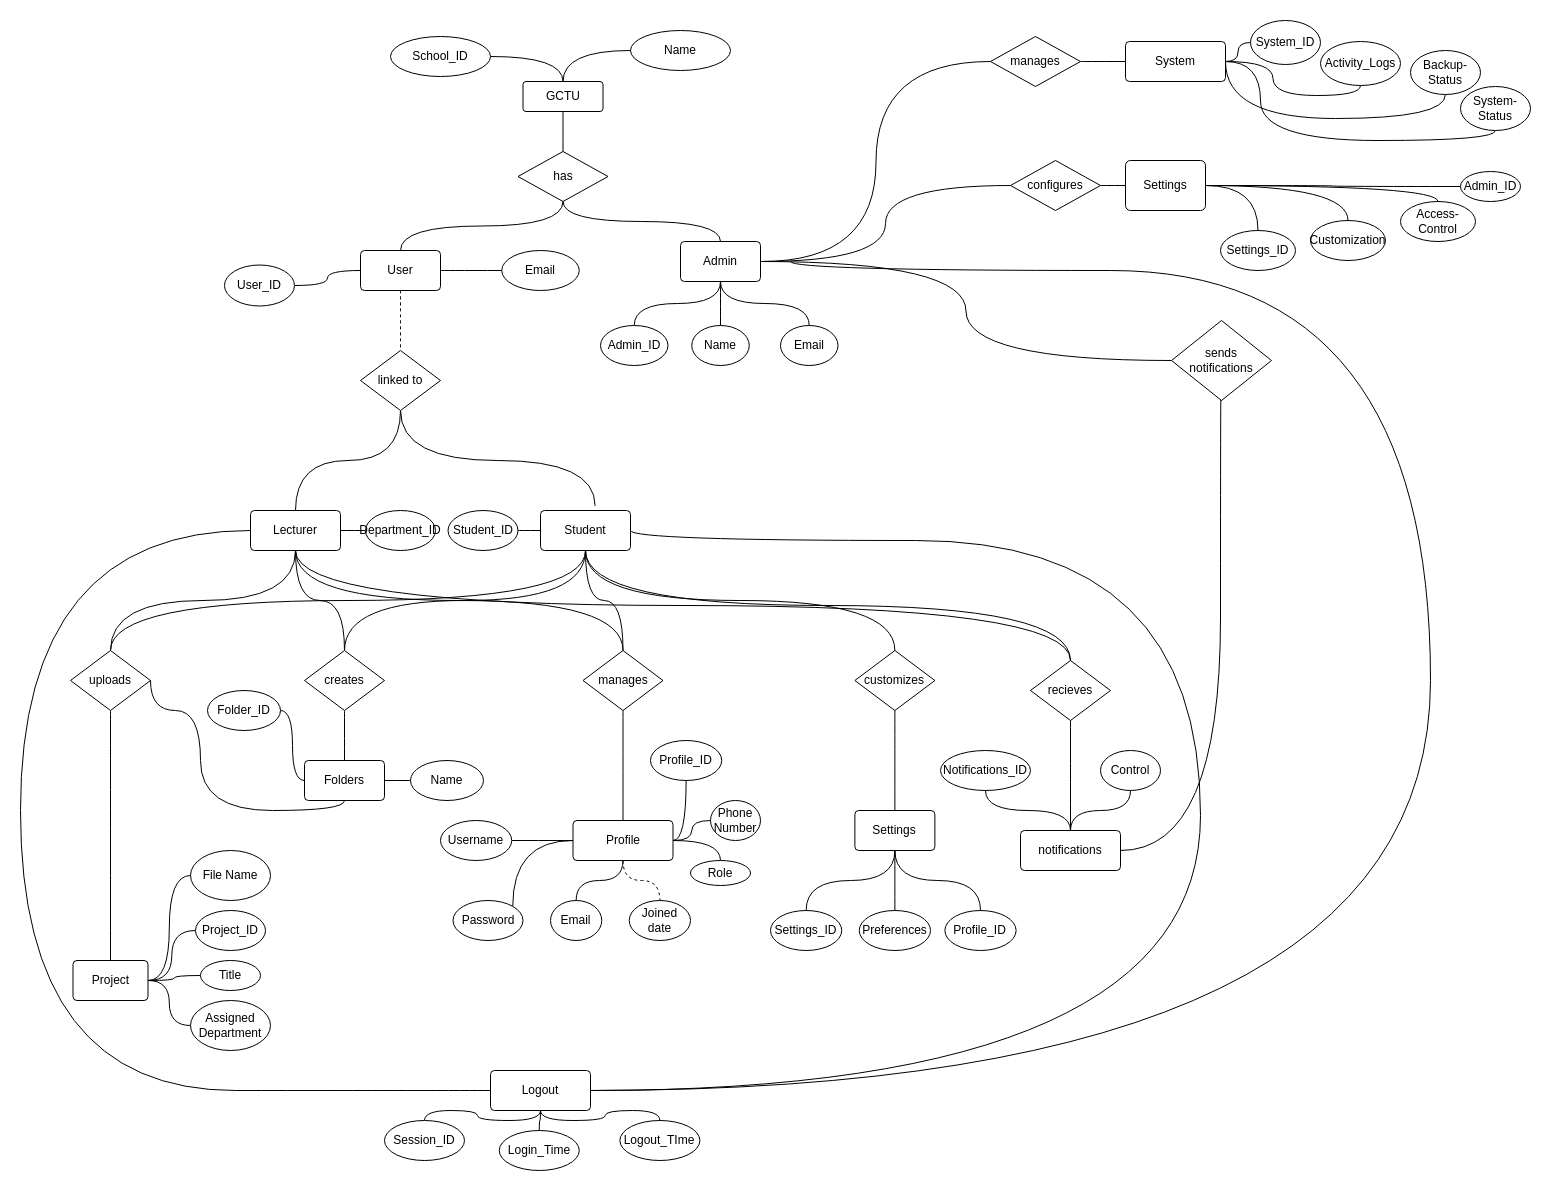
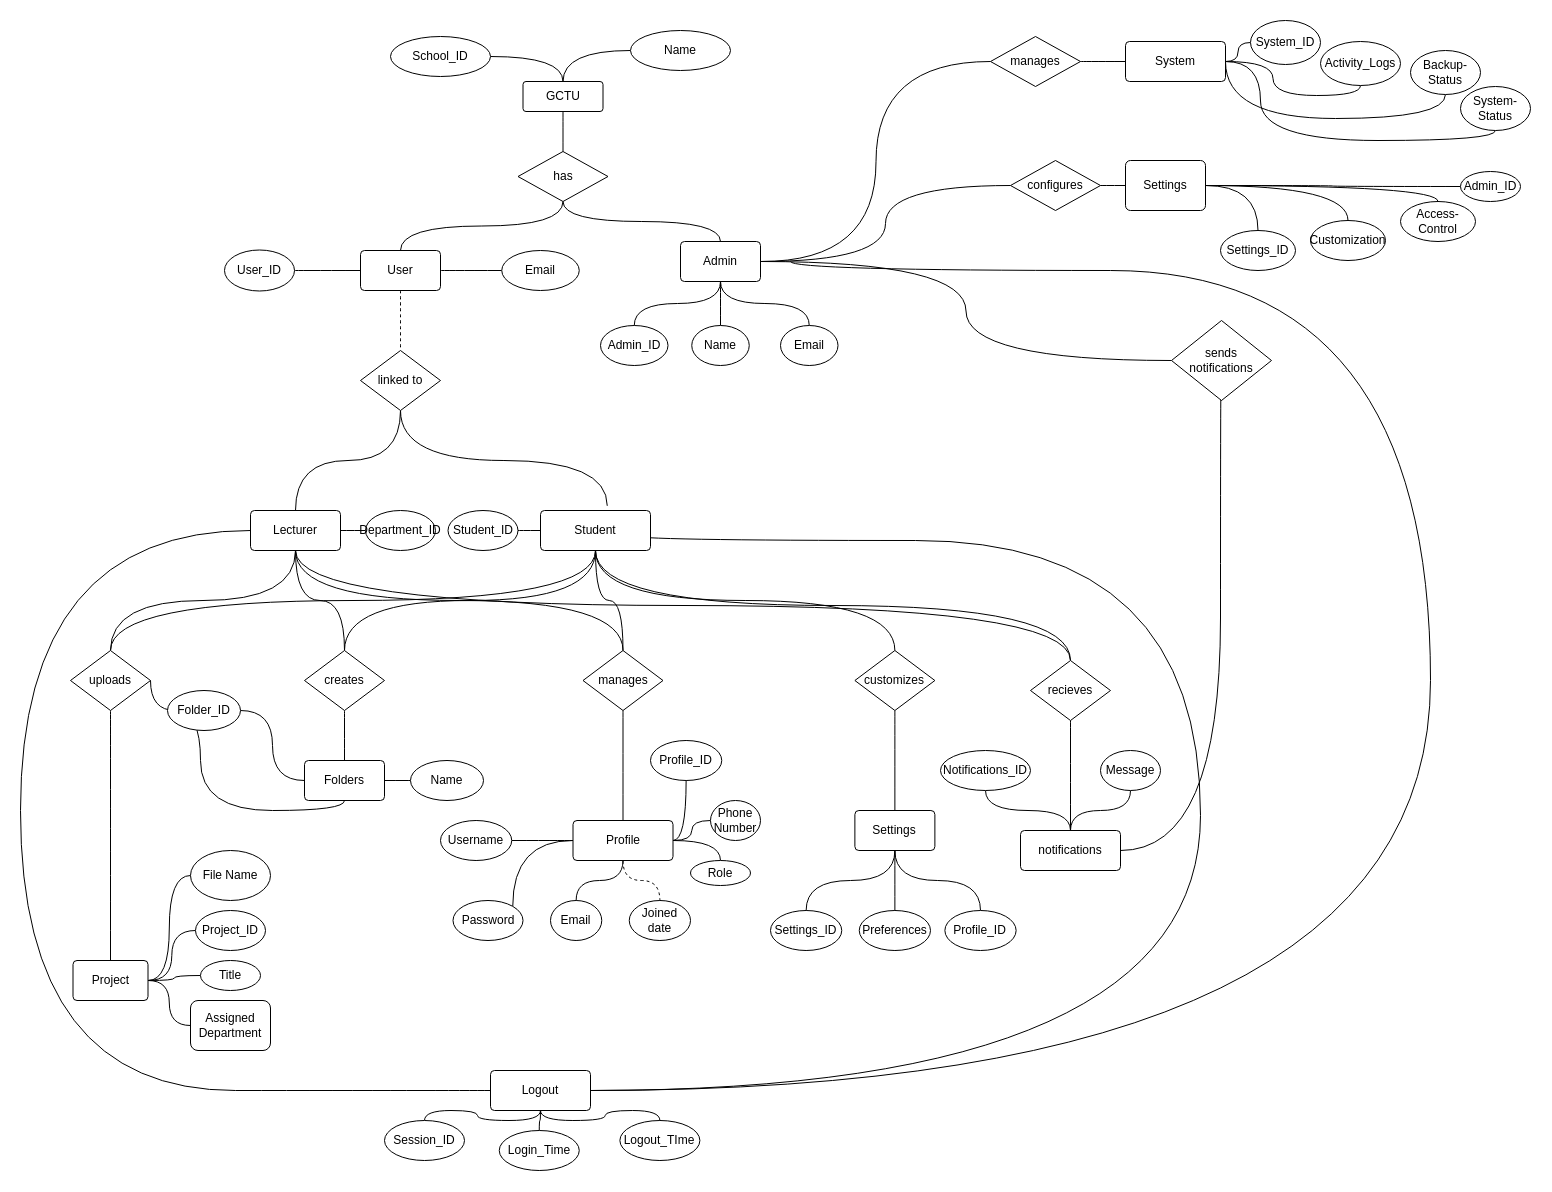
node "User_ID": moved (260, 286) -> (260, 271)
node "Student": size 90x40 -> 110x40
node "Folder_ID": moved (244, 711) -> (204, 711)
node "Control": label "Control" -> "Message"
node "Assigned Department": shape ellipse -> rounded rectangle
